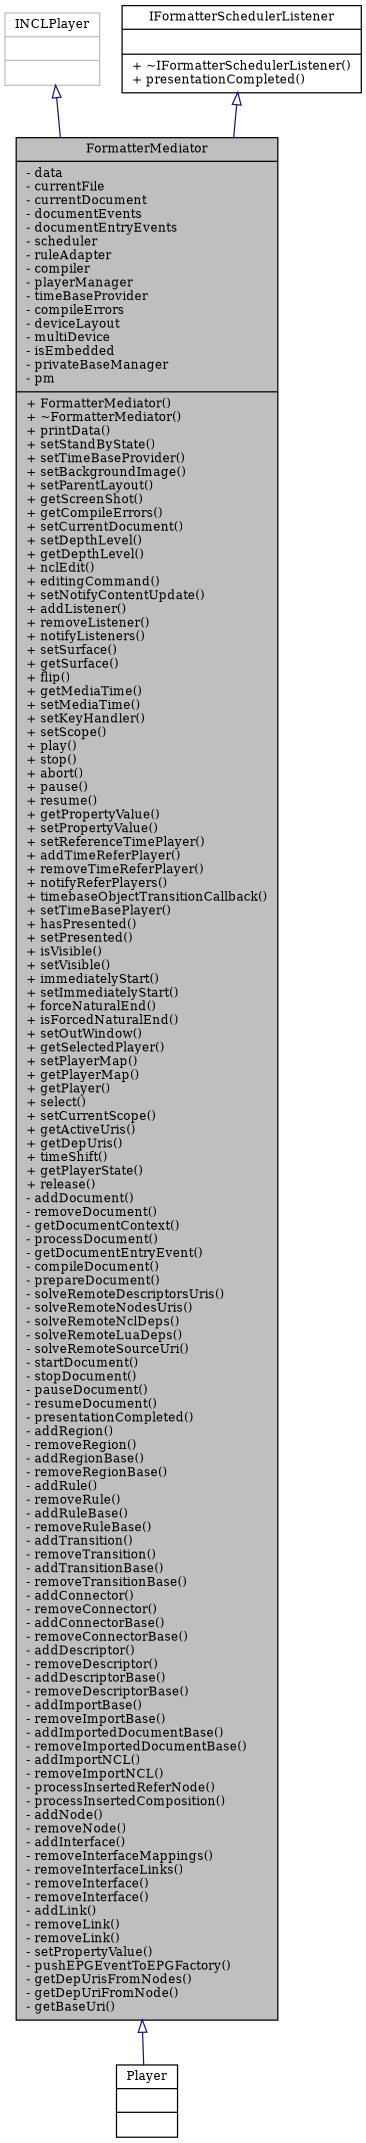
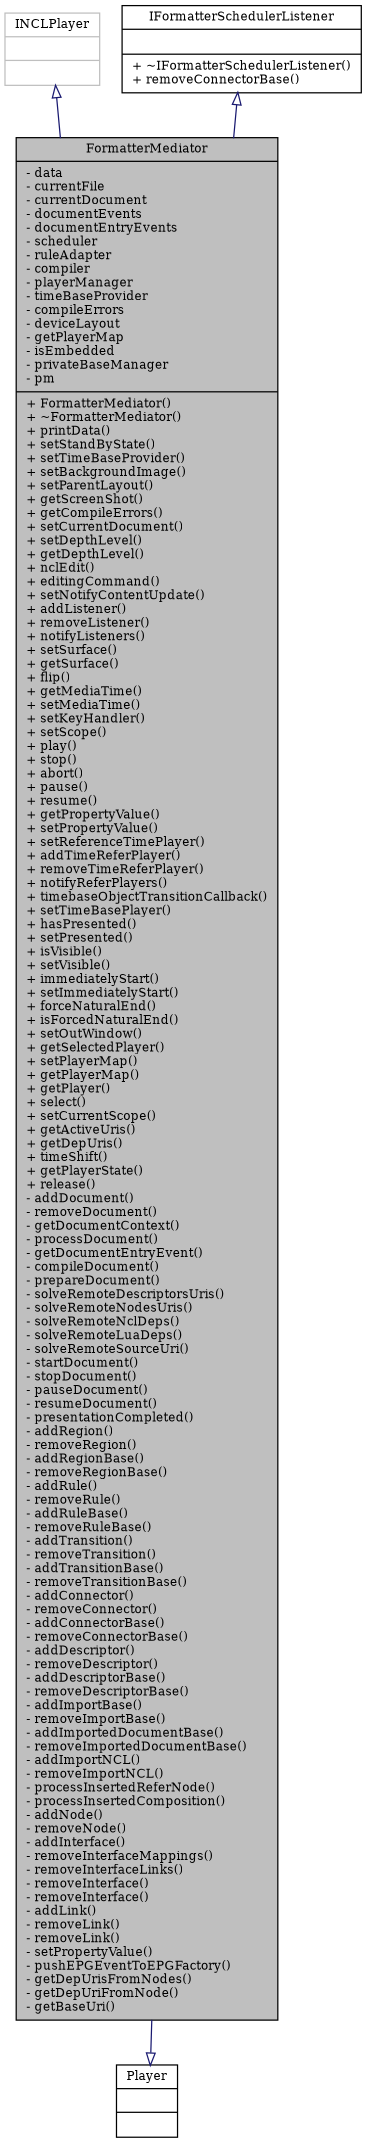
node "IFormatterSchedulerListener": text "+ presentationCompleted()" -> "+ removeConnectorBase()"
node "FormatterMediator": text "- multiDevice" -> "- getPlayerMap"
edge "Player" -> "FormatterMediator": reversed
